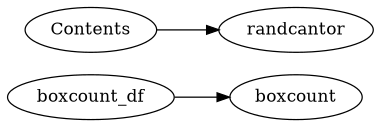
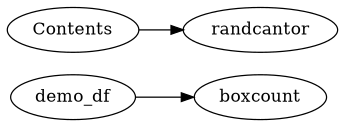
node "boxcount_df": label "boxcount_df" -> "demo_df"
